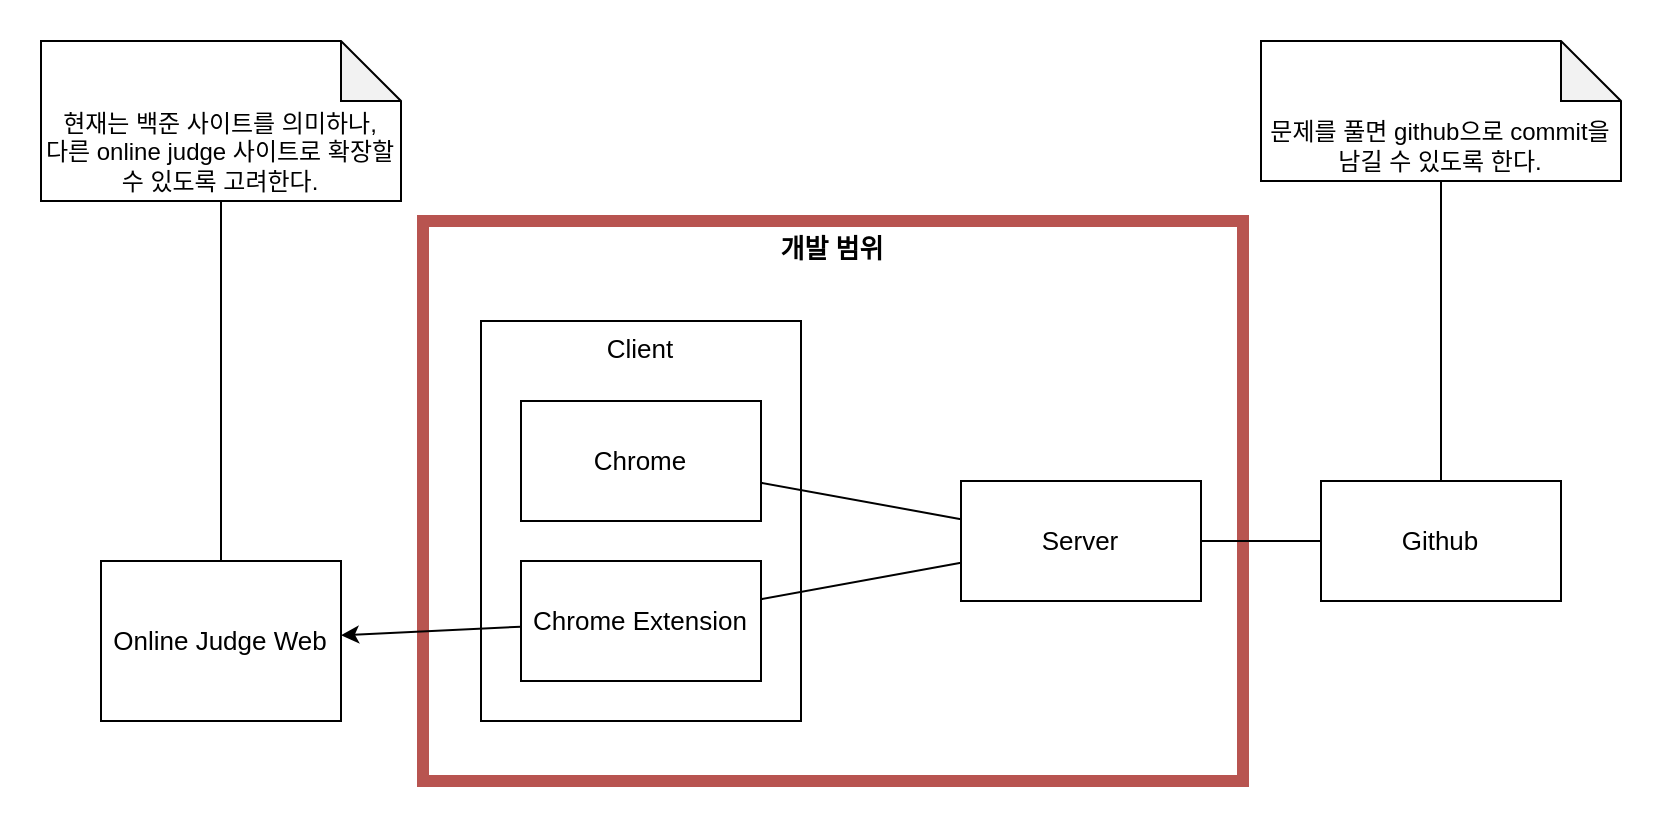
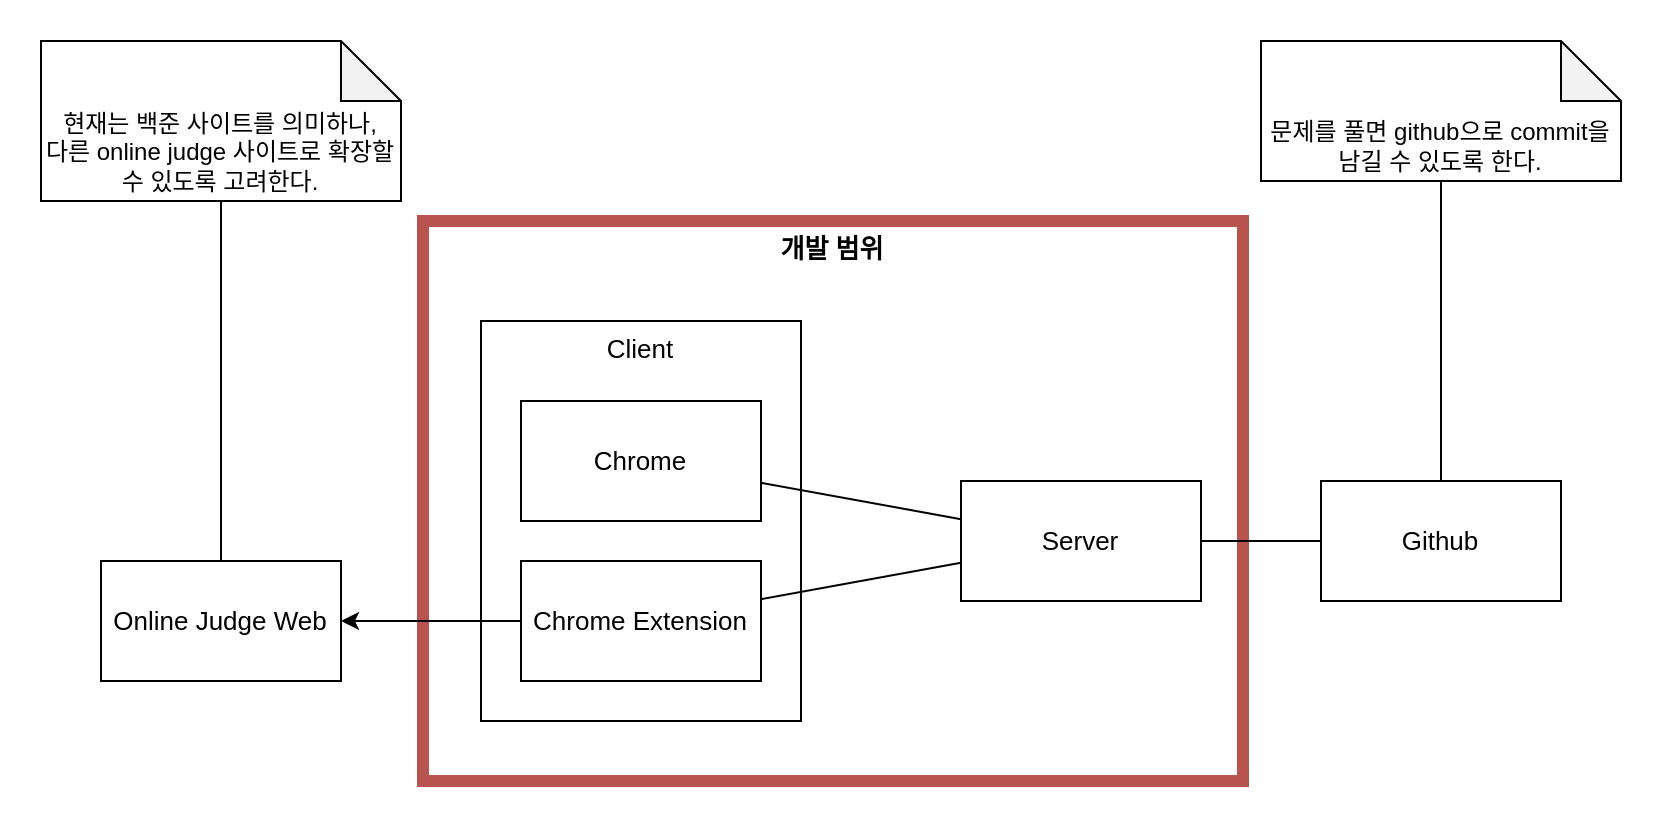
node "Online Judge Web": size 240x160 -> 240x120
